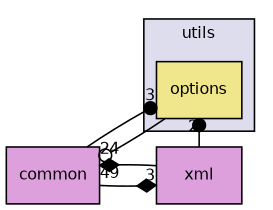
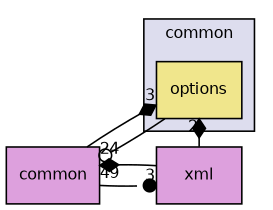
cluster "utils": label "utils" -> "common"
edge "common" -> "options": arrowhead dot -> diamond
edge "xml" -> "options": arrowhead dot -> diamond
edge "common" -> "xml": arrowhead diamond -> dot
